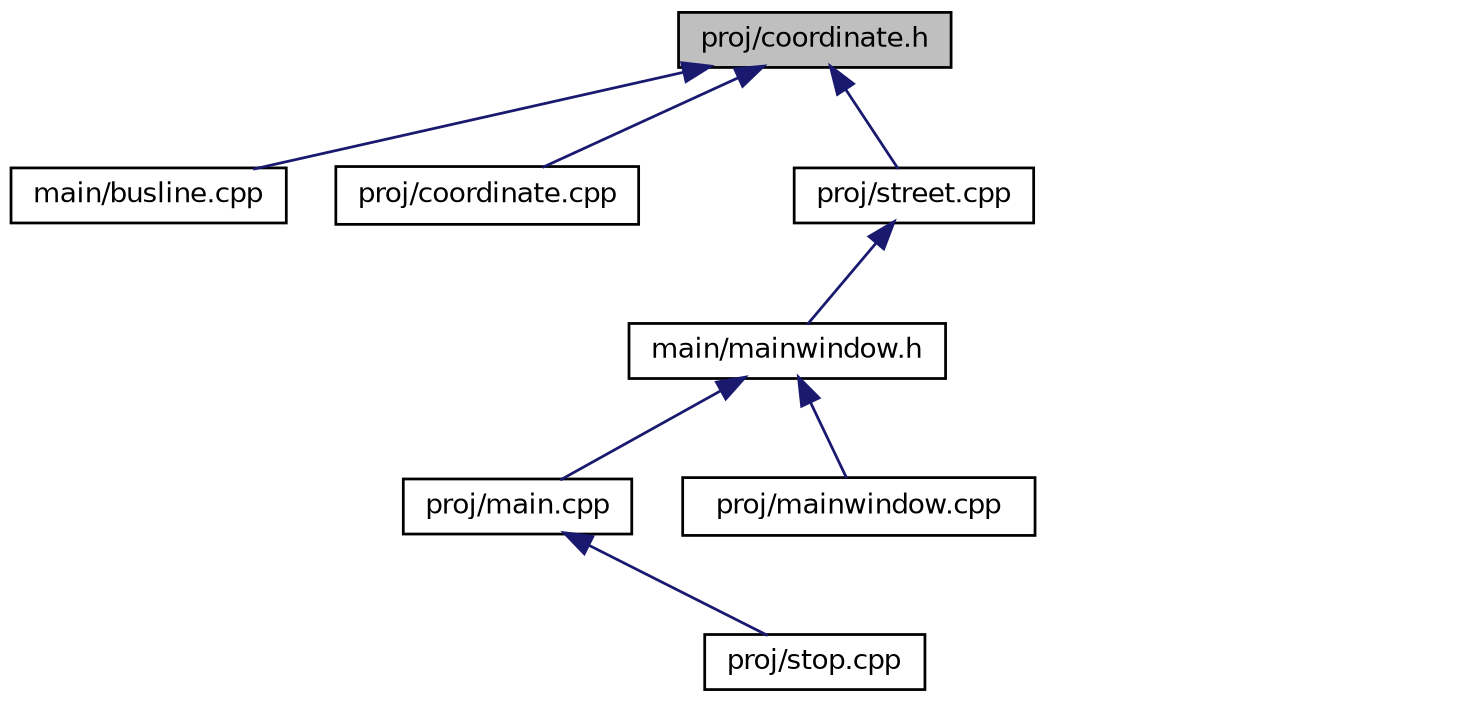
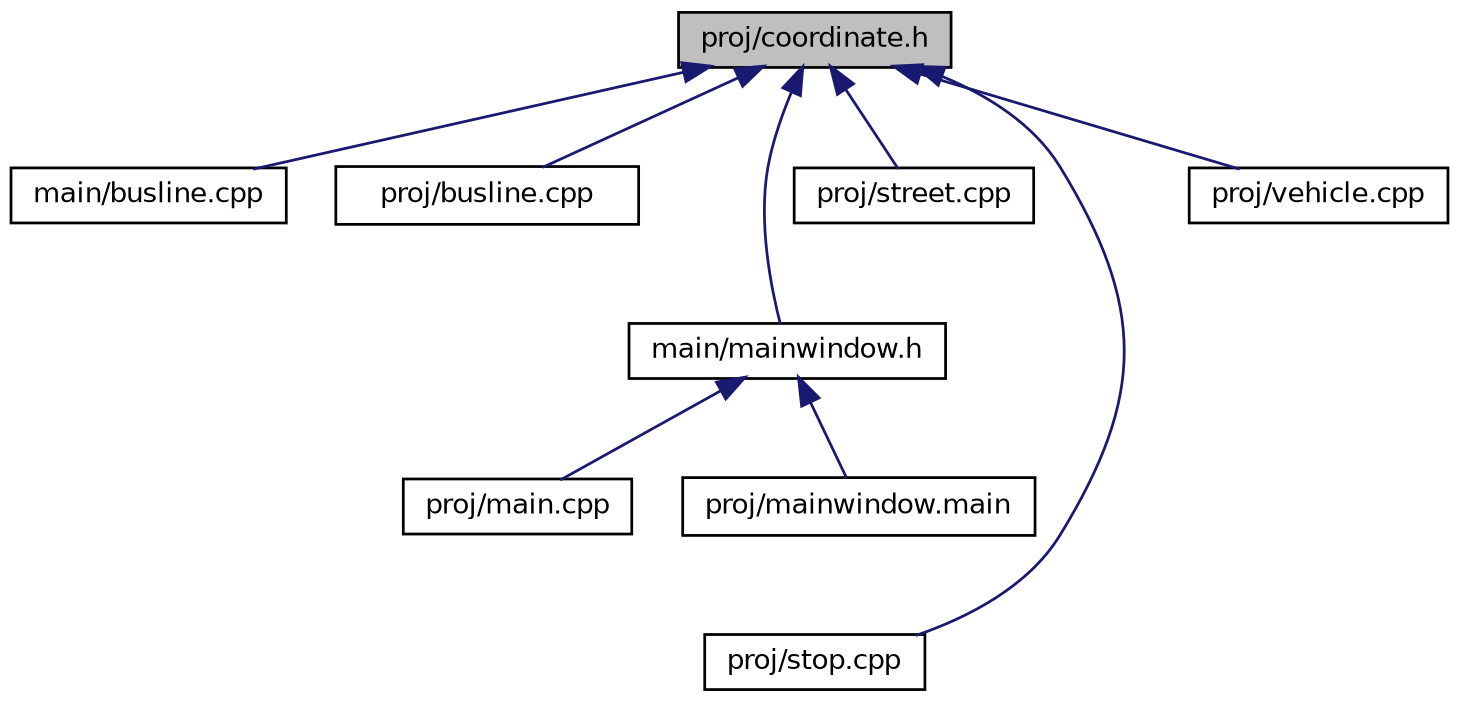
node "proj/coordinate.cpp": label "proj/coordinate.cpp" -> "proj/busline.cpp"
node "proj/vehicle.cpp": added
edge "main/mainwindow.h" -> "proj/street.cpp": now "main/mainwindow.h" -> "proj/coordinate.h"
node "proj/mainwindow.cpp": label "proj/mainwindow.cpp" -> "proj/mainwindow.main"
edge "proj/stop.cpp" -> "proj/main.cpp": now "proj/stop.cpp" -> "proj/coordinate.h"
